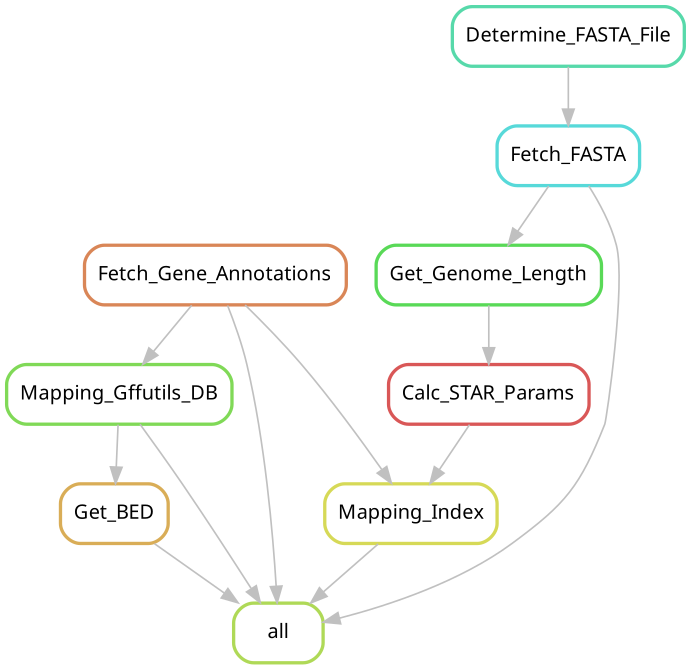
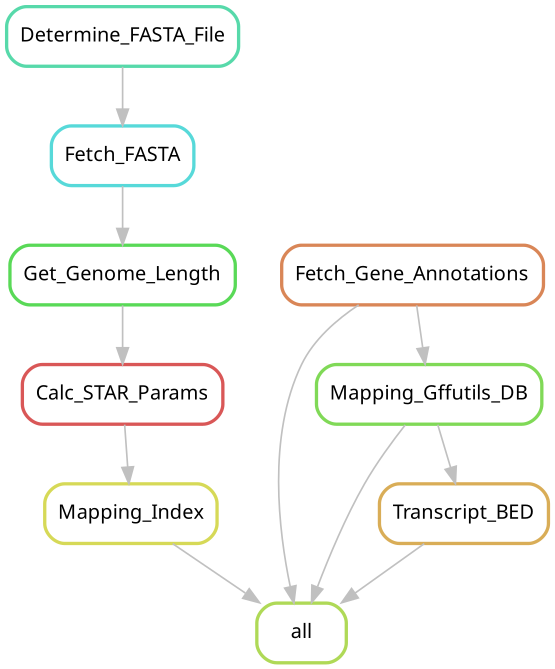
edge "Fetch_Gene_Annotations" -> "Mapping_Index": removed
edge "Fetch_FASTA" -> "all": removed
node "Get_BED": label "Get_BED" -> "Transcript_BED"
